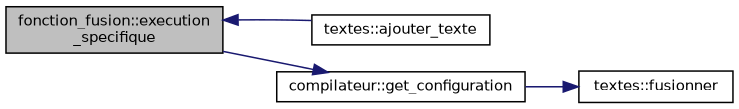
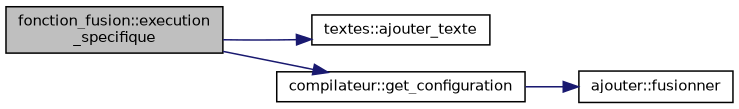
edge "textes::ajouter_texte" -> "fonction_fusion::execution _specifique": reversed
node "textes::fusionner": label "textes::fusionner" -> "ajouter::fusionner"
